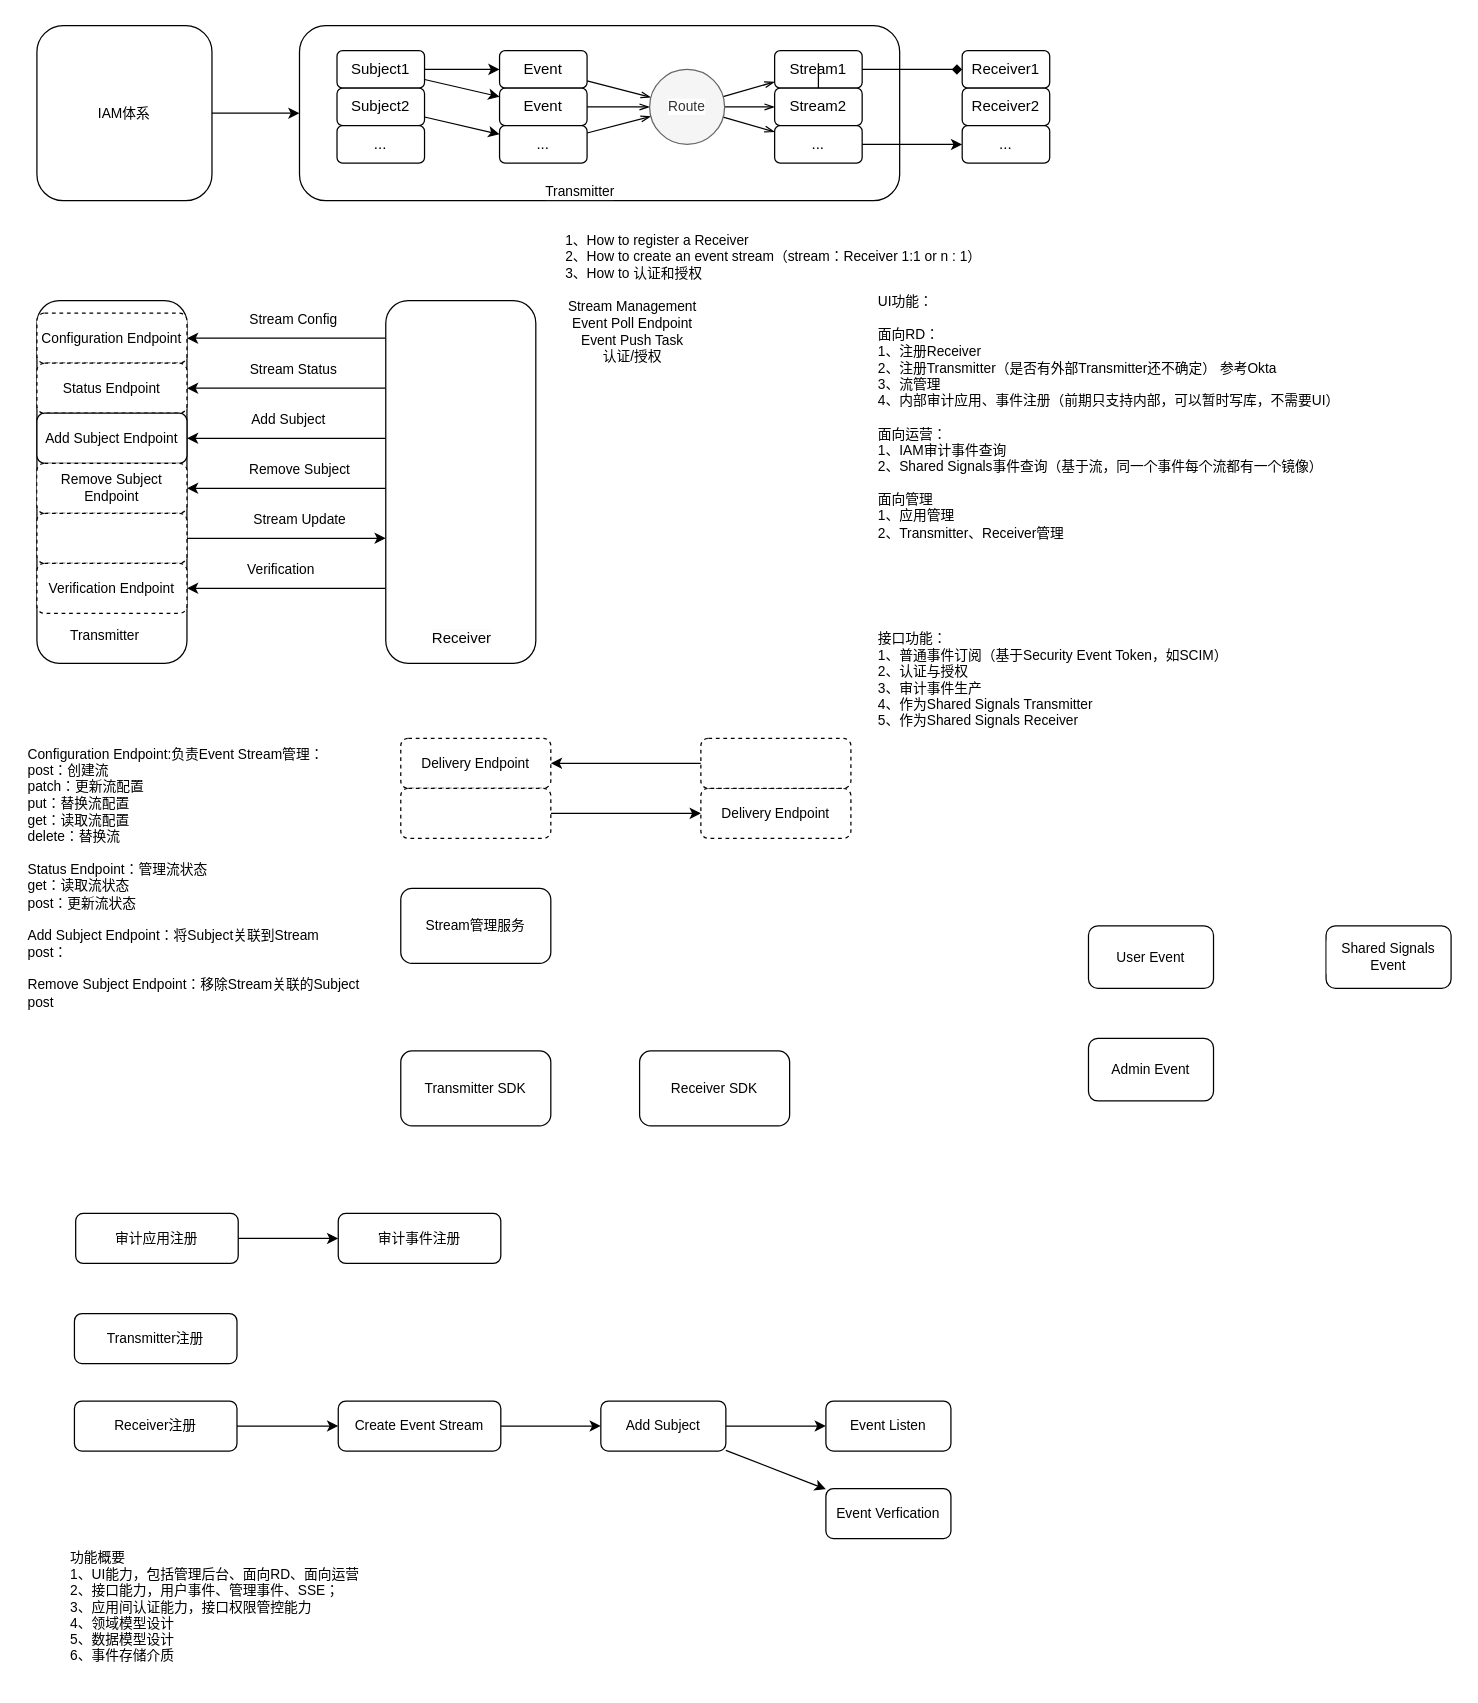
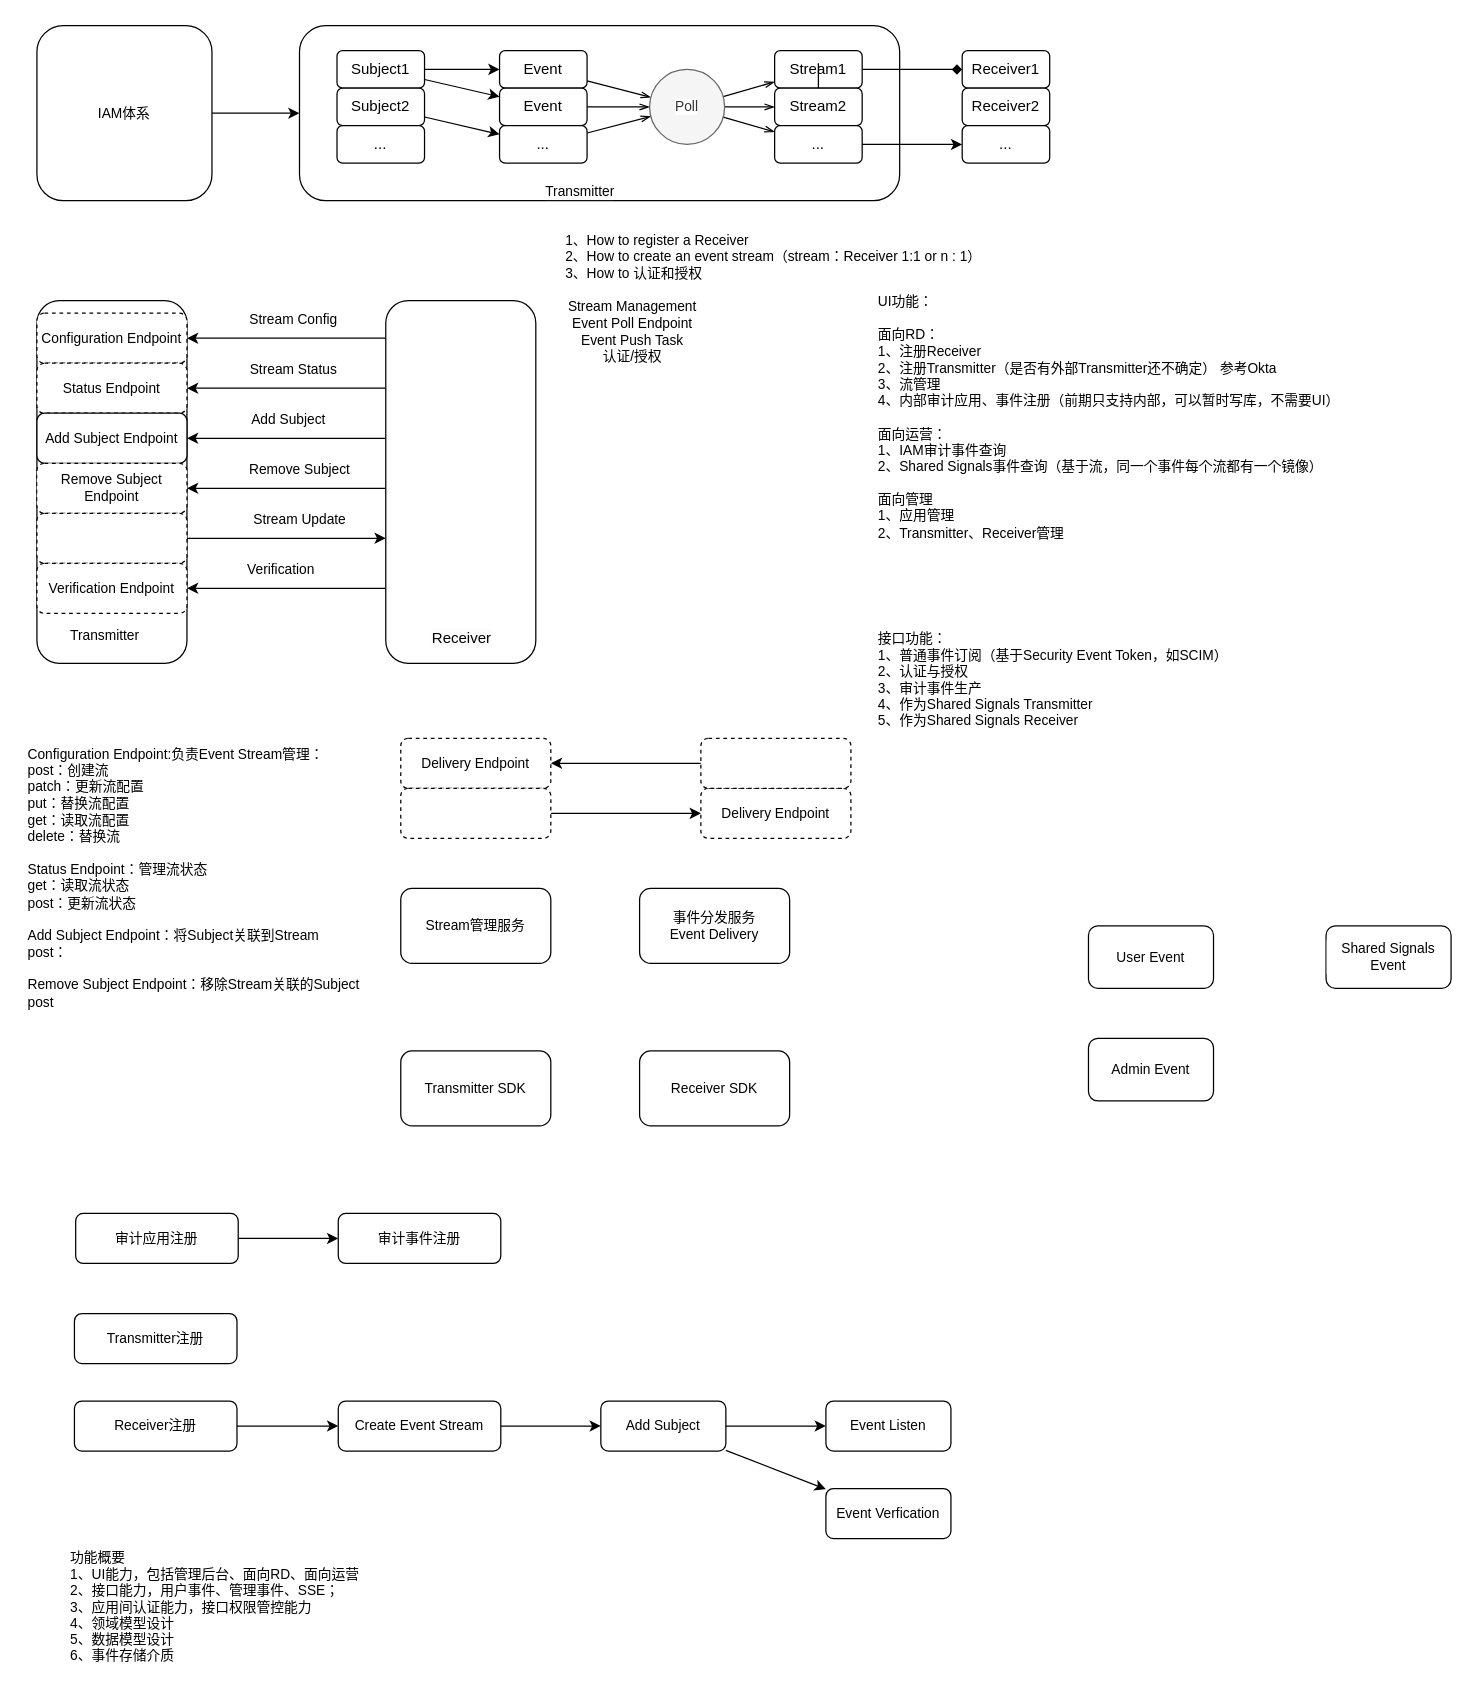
node "Route": label "Route" -> "Poll"
node "事件分发服务 Event Delivery": added
